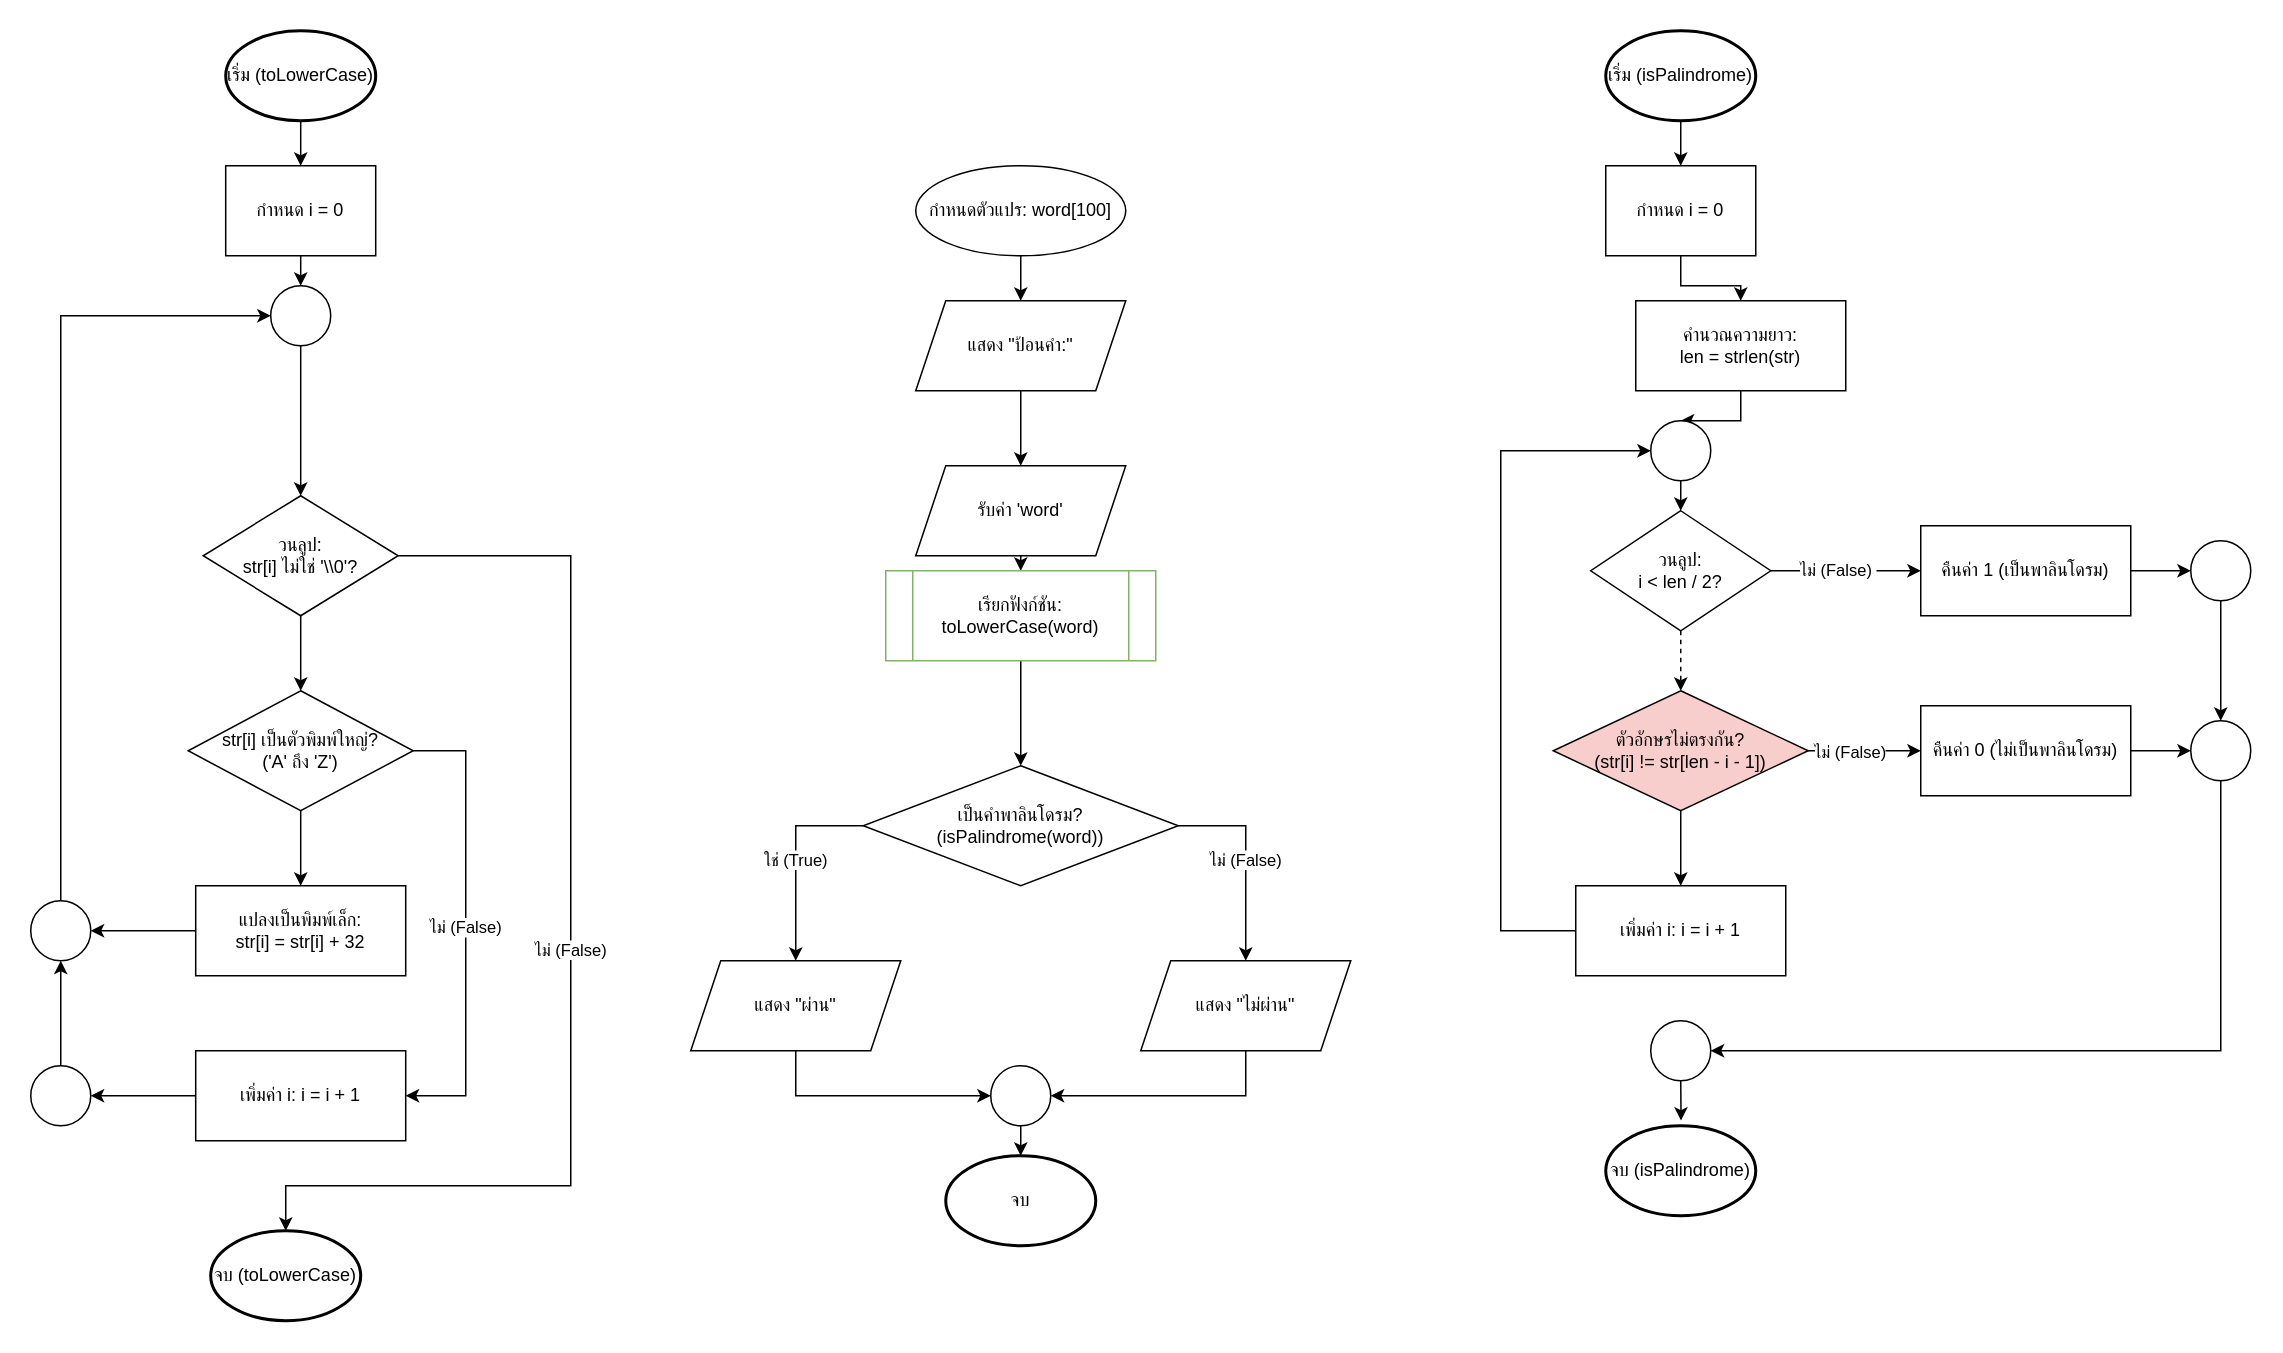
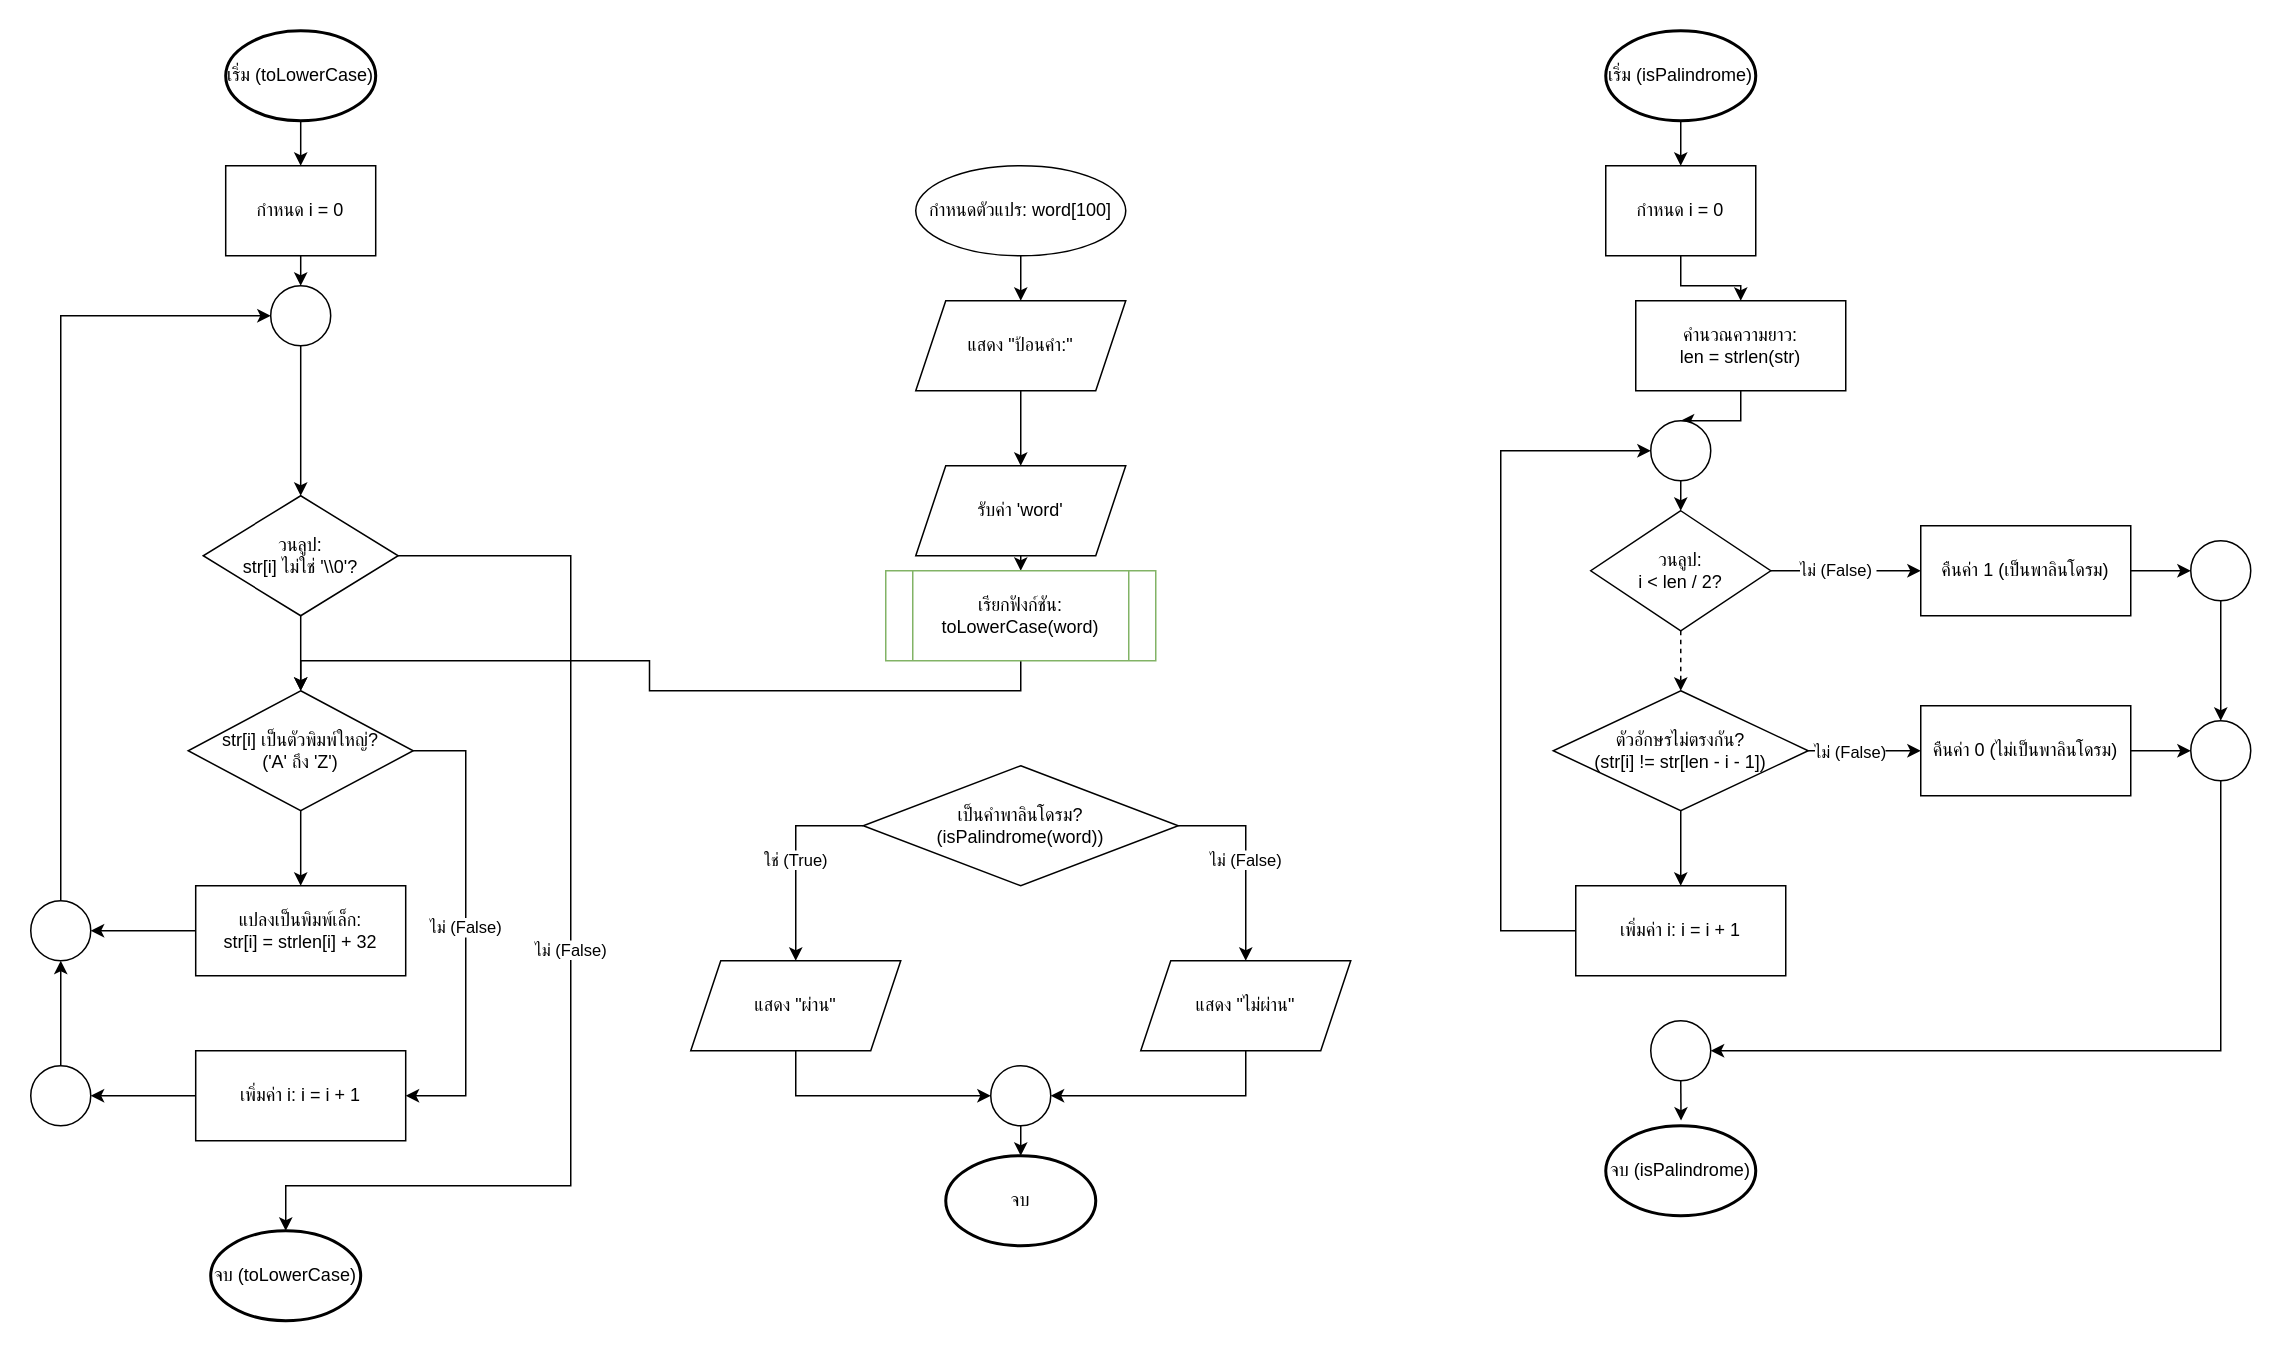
edge "เรียกฟังก์ชัน: toLowerCase(word)" -> "เป็นคำพาลินโดรม? (isPalindrome(word))": now "เรียกฟังก์ชัน: toLowerCase(word)" -> "str[i] เป็นตัวพิมพ์ใหญ่? ('A' ถึง 'Z')"
node "ตัวอักษรไม่ตรงกัน? (str[i] != str[len - i - 1])": fillcolor #f8cecc -> #ffffff
node "แปลงเป็นพิมพ์เล็ก: str[i] = str[i] + 32": label "แปลงเป็นพิมพ์เล็ก: str[i] = str[i] + 32" -> "แปลงเป็นพิมพ์เล็ก: str[i] = strlen[i] + 32"
